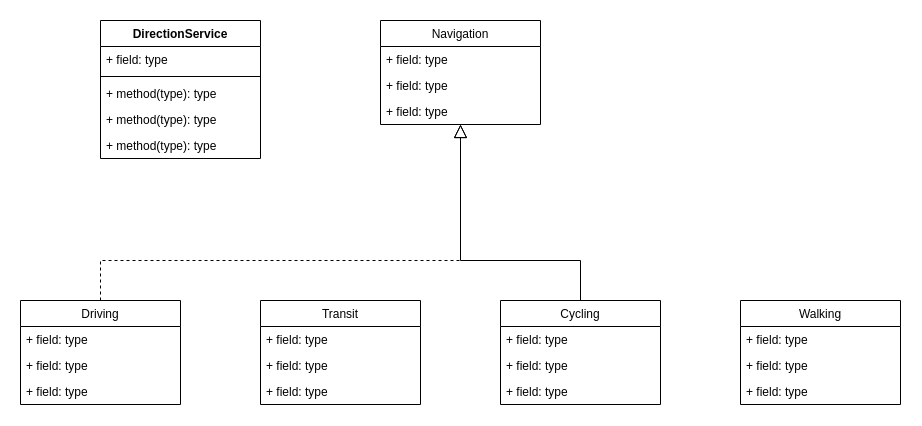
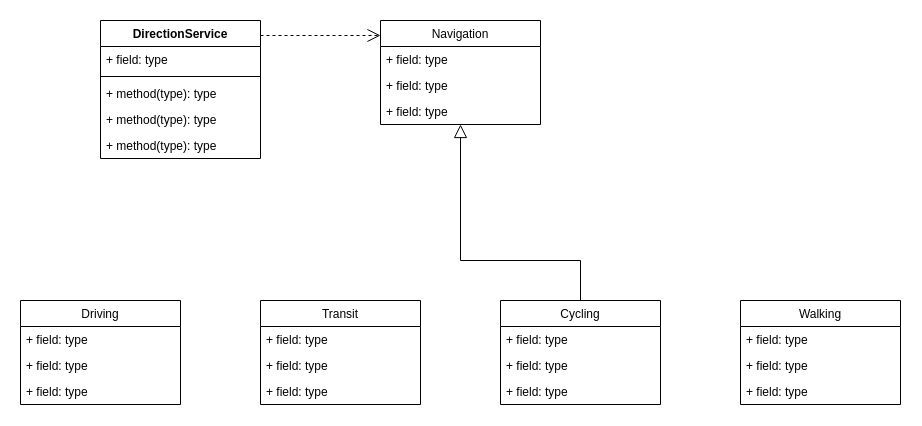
edge "DirectionService" -> "Navigation": added
edge "Driving" -> "Navigation": removed
